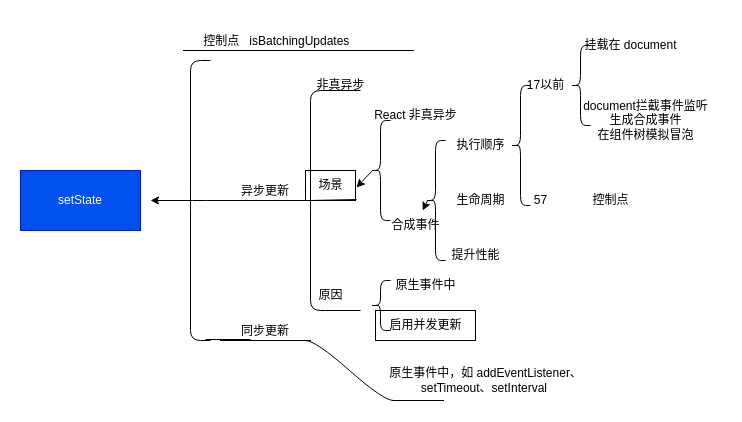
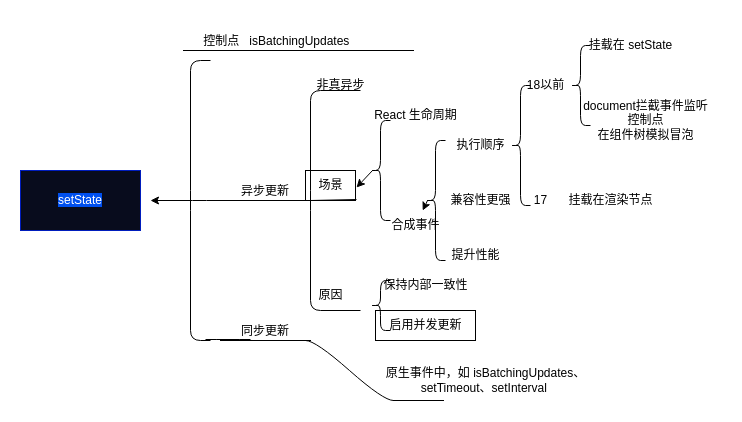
node "挂载在 document": label "挂载在 document" -> "挂载在 setState"
node "17以前": label "17以前" -> "18以前"
node "React 非真异步": label "React 非真异步" -> "React 生命周期"
node "document拦截事件监听 生成合成事件 在组件树模拟冒泡": label "document拦截事件监听 生成合成事件 在组件树模拟冒泡" -> "document拦截事件监听 控制点 在组件树模拟冒泡"
node "setState": fillcolor #0050ef -> #080c1d
node "生命周期": label "生命周期" -> "兼容性更强"
node "57": label "57" -> "17"
node "控制点": label "控制点" -> "挂载在渲染节点"
node "原生事件中": label "原生事件中" -> "保持内部一致性"
node "原生事件中，如 addEventListener、 setTimeout、setInterval": label "原生事件中，如 addEventListener、 setTimeout、setInterval" -> "原生事件中，如 isBatchingUpdates、 setTimeout、setInterval"
